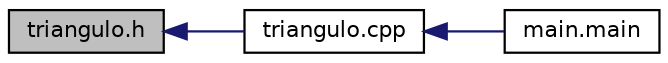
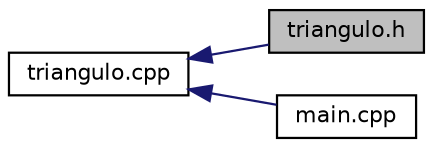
edge "triangulo.cpp" -> "triangulo.h": reversed
node "main.main": label "main.main" -> "main.cpp"
